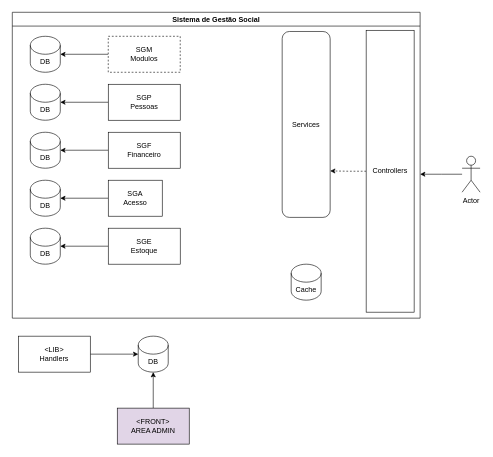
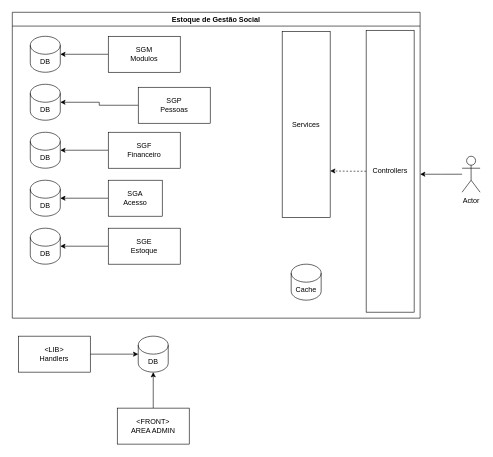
node "Sistema de Gestão Social": label "Sistema de Gestão Social" -> "Estoque de Gestão Social"
node "SGM Modulos": style dashed -> solid
node "SGP Pessoas": moved (144, 102) -> (174, 105)
node "Services": shape rounded rectangle -> rectangle
node "<FRONT> AREA ADMIN": fillcolor #e1d5e7 -> #ffffff
